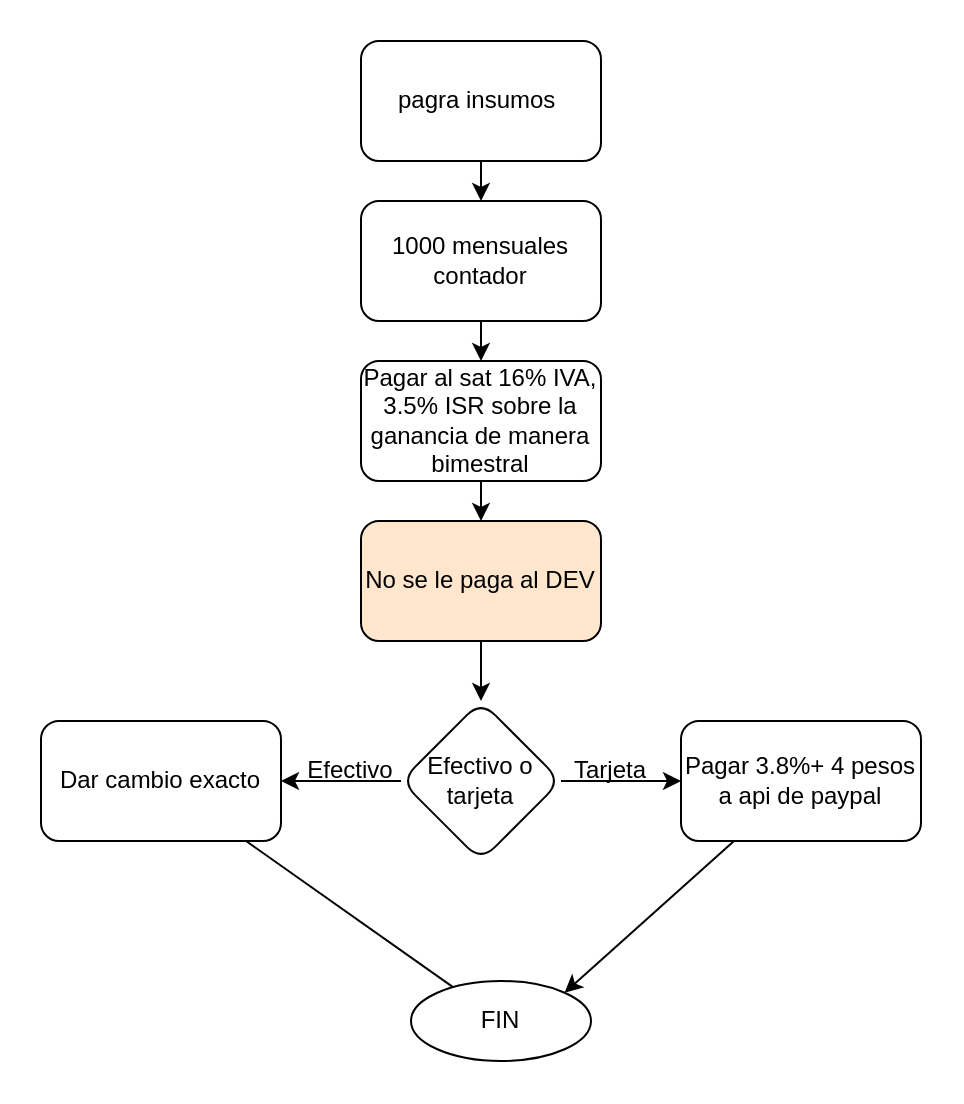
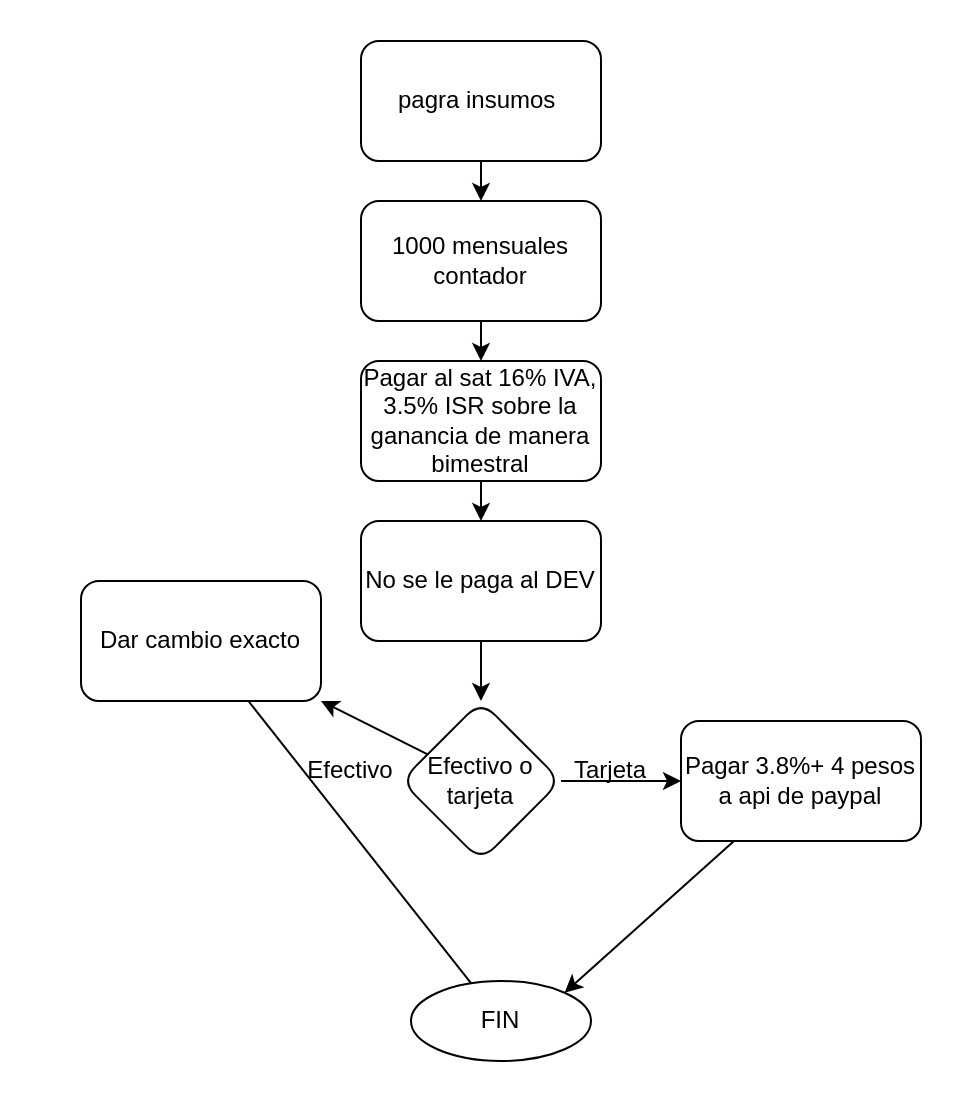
node "No se le paga al DEV": fillcolor #ffe6cc -> #ffffff
node "Dar cambio exacto": moved (161, 781) -> (201, 641)
